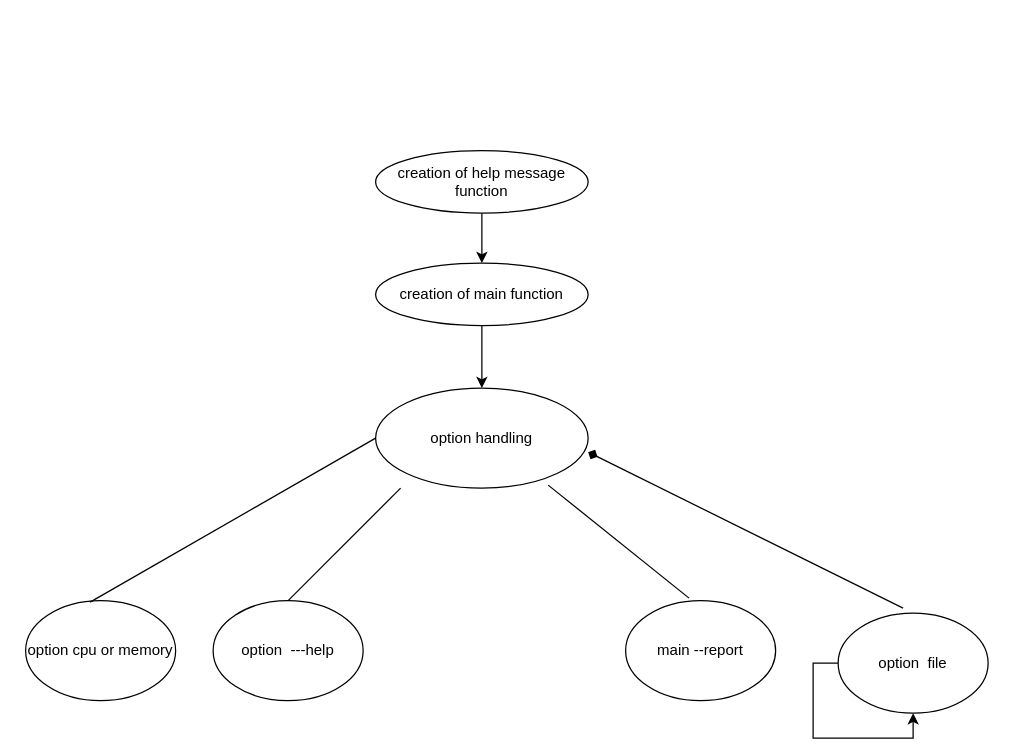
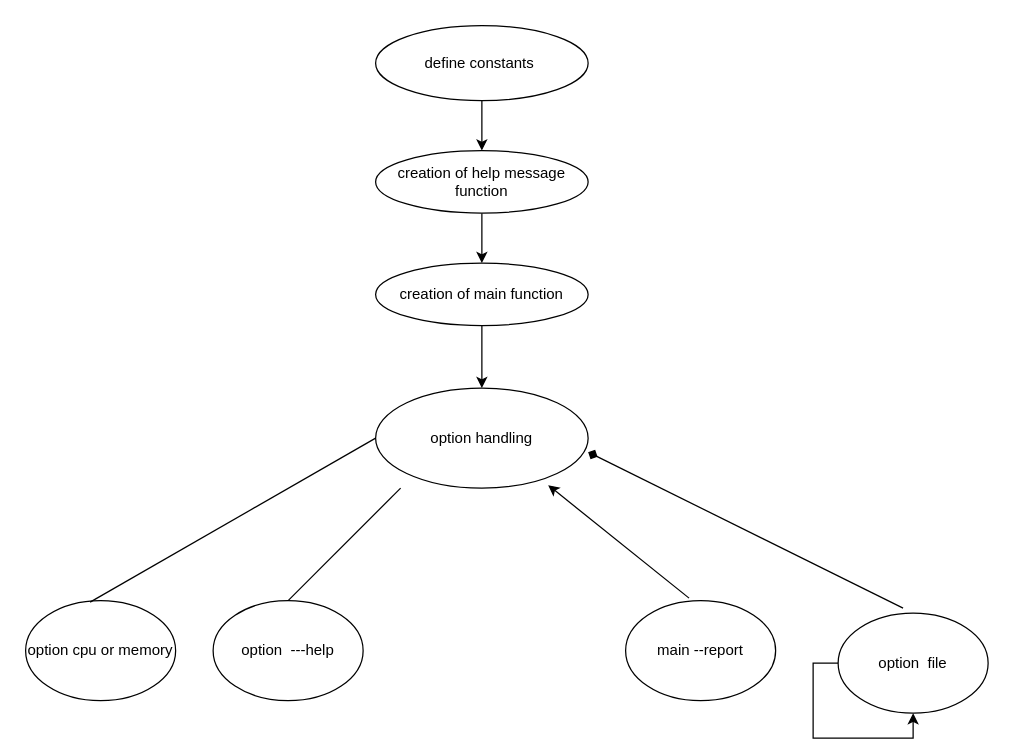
node "define constants": added
edge "define constants" -> "creation of help message function": added
edge "option handling" -- "main --report": arrowhead none -> classic
